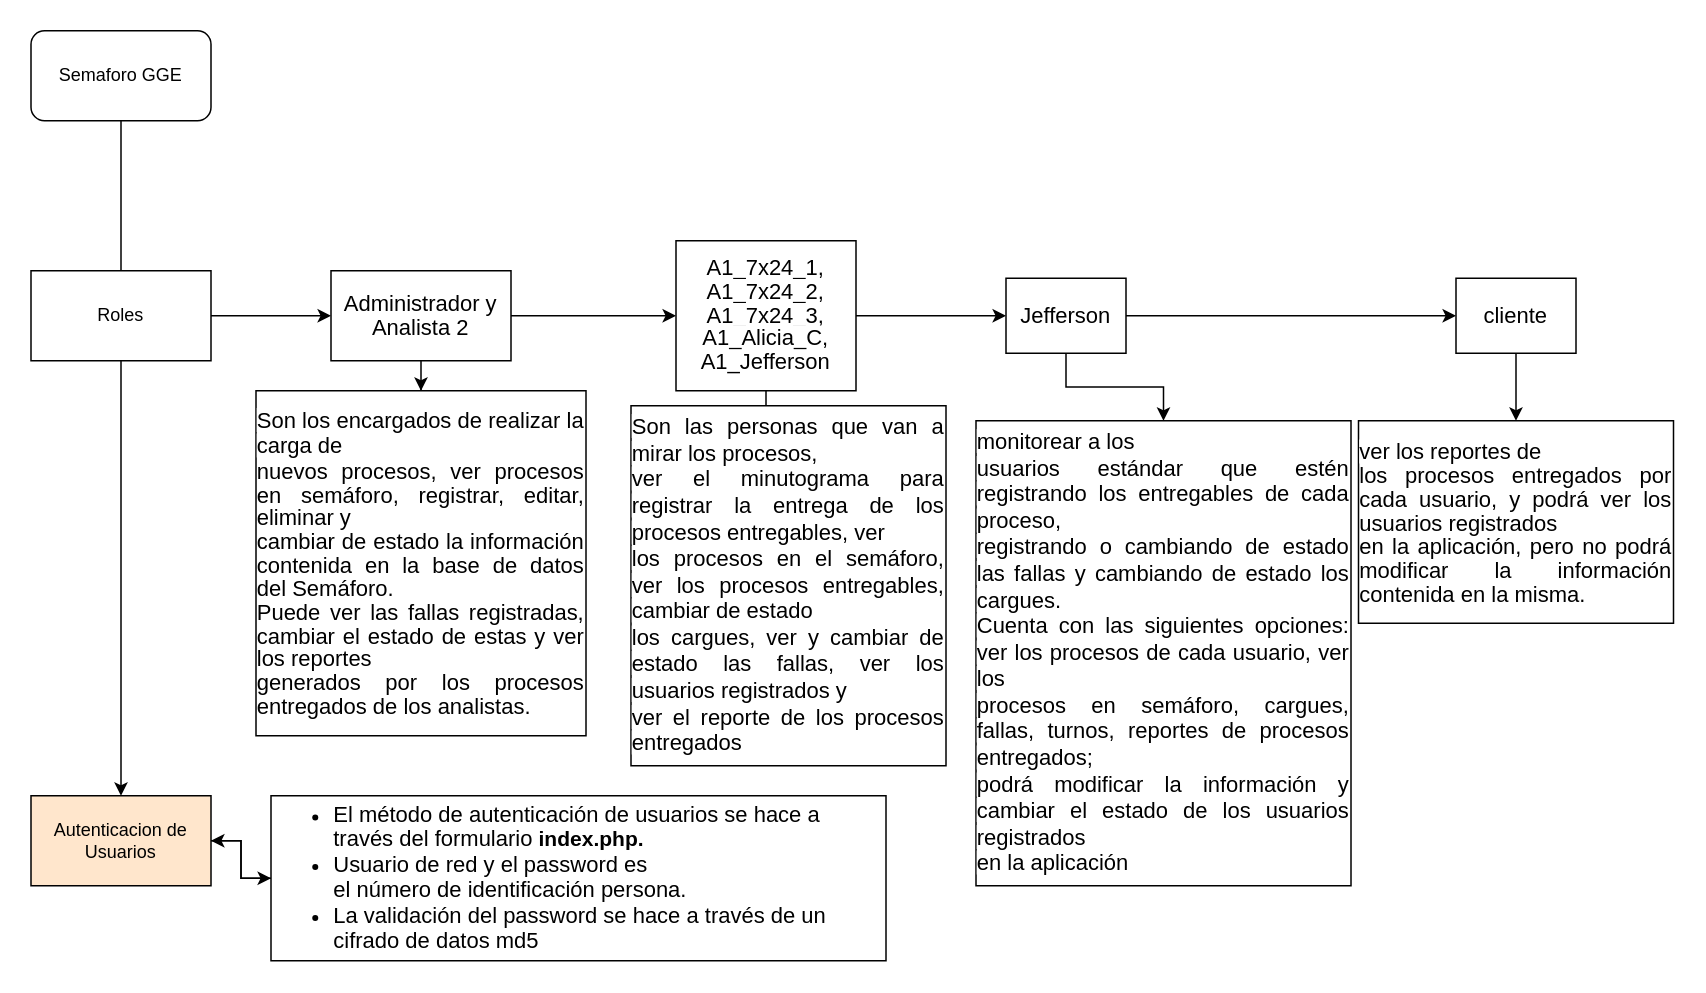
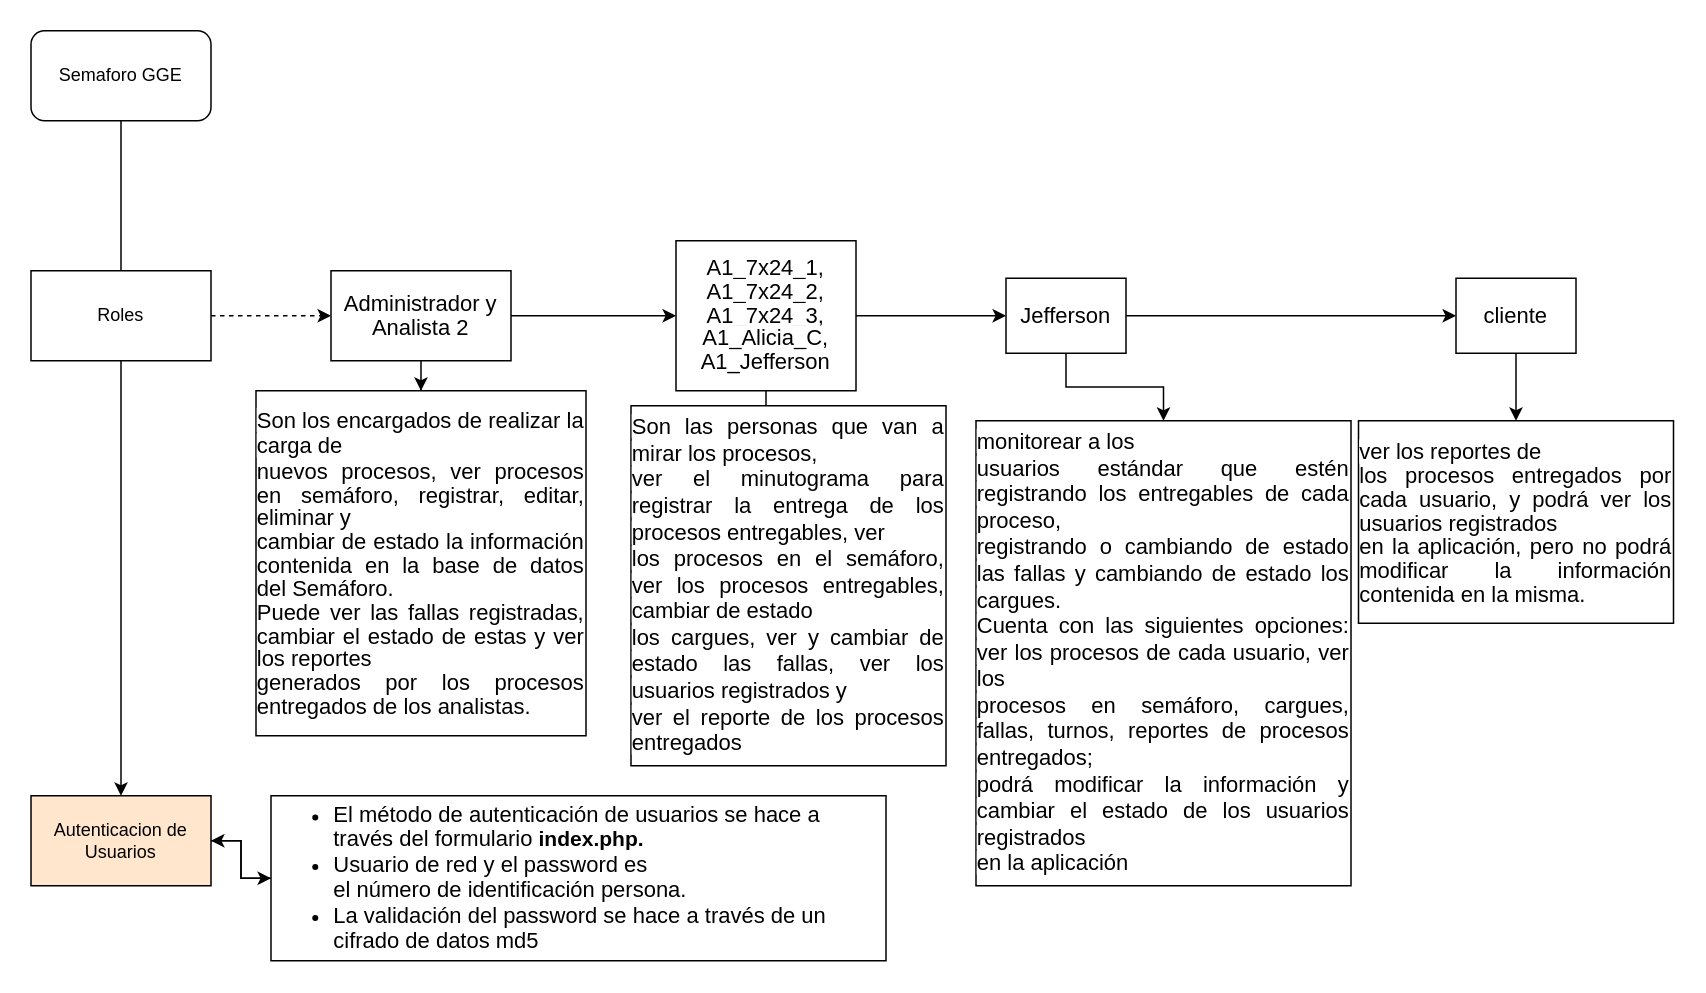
edge "Roles" -> "Administrador y Analista 2": style solid -> dashed
